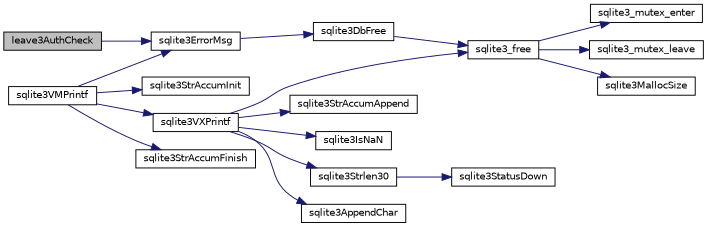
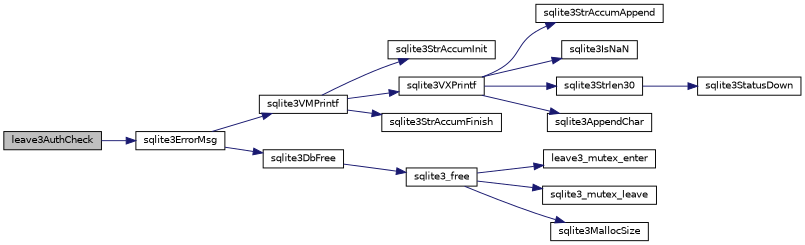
node "sqlite3_mutex_enter": label "sqlite3_mutex_enter" -> "leave3_mutex_enter"
edge "sqlite3VMPrintf" -> "sqlite3ErrorMsg": reversed
edge "sqlite3VXPrintf" -> "sqlite3_free": removed
